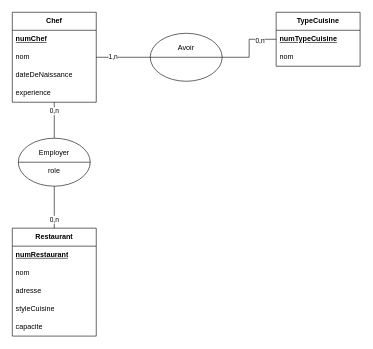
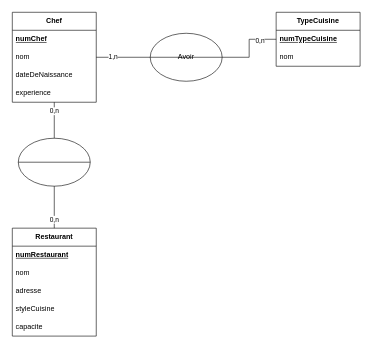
node "Avoir": moved (186, 48) -> (186, 57)
node "Employer": removed
node "role": removed
